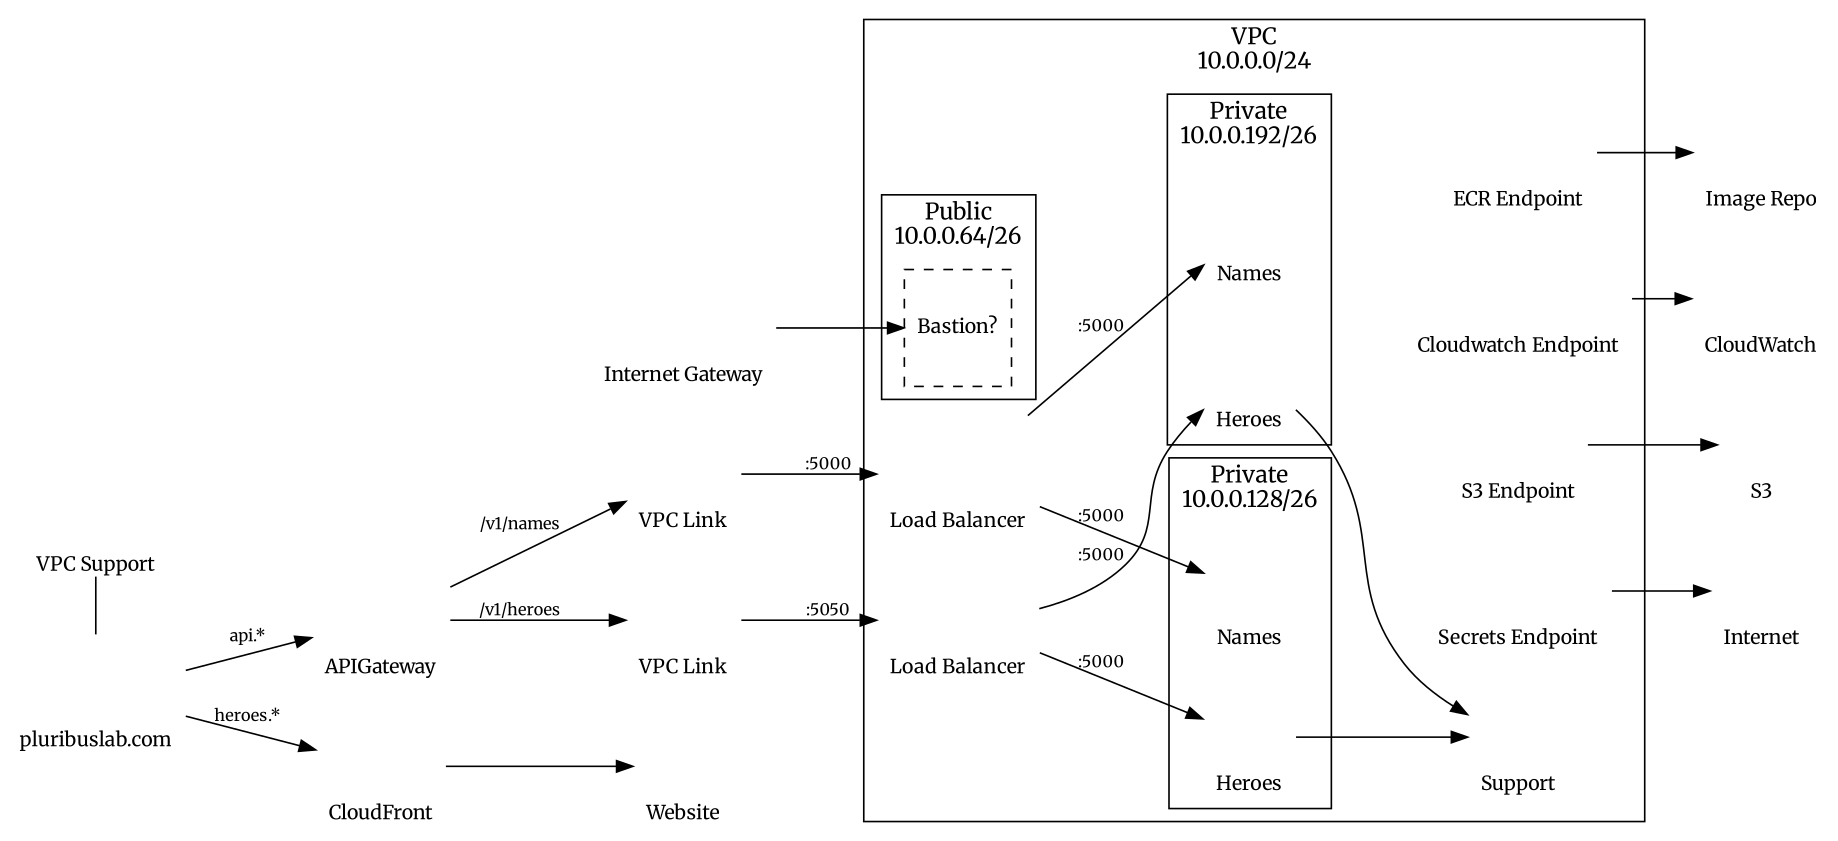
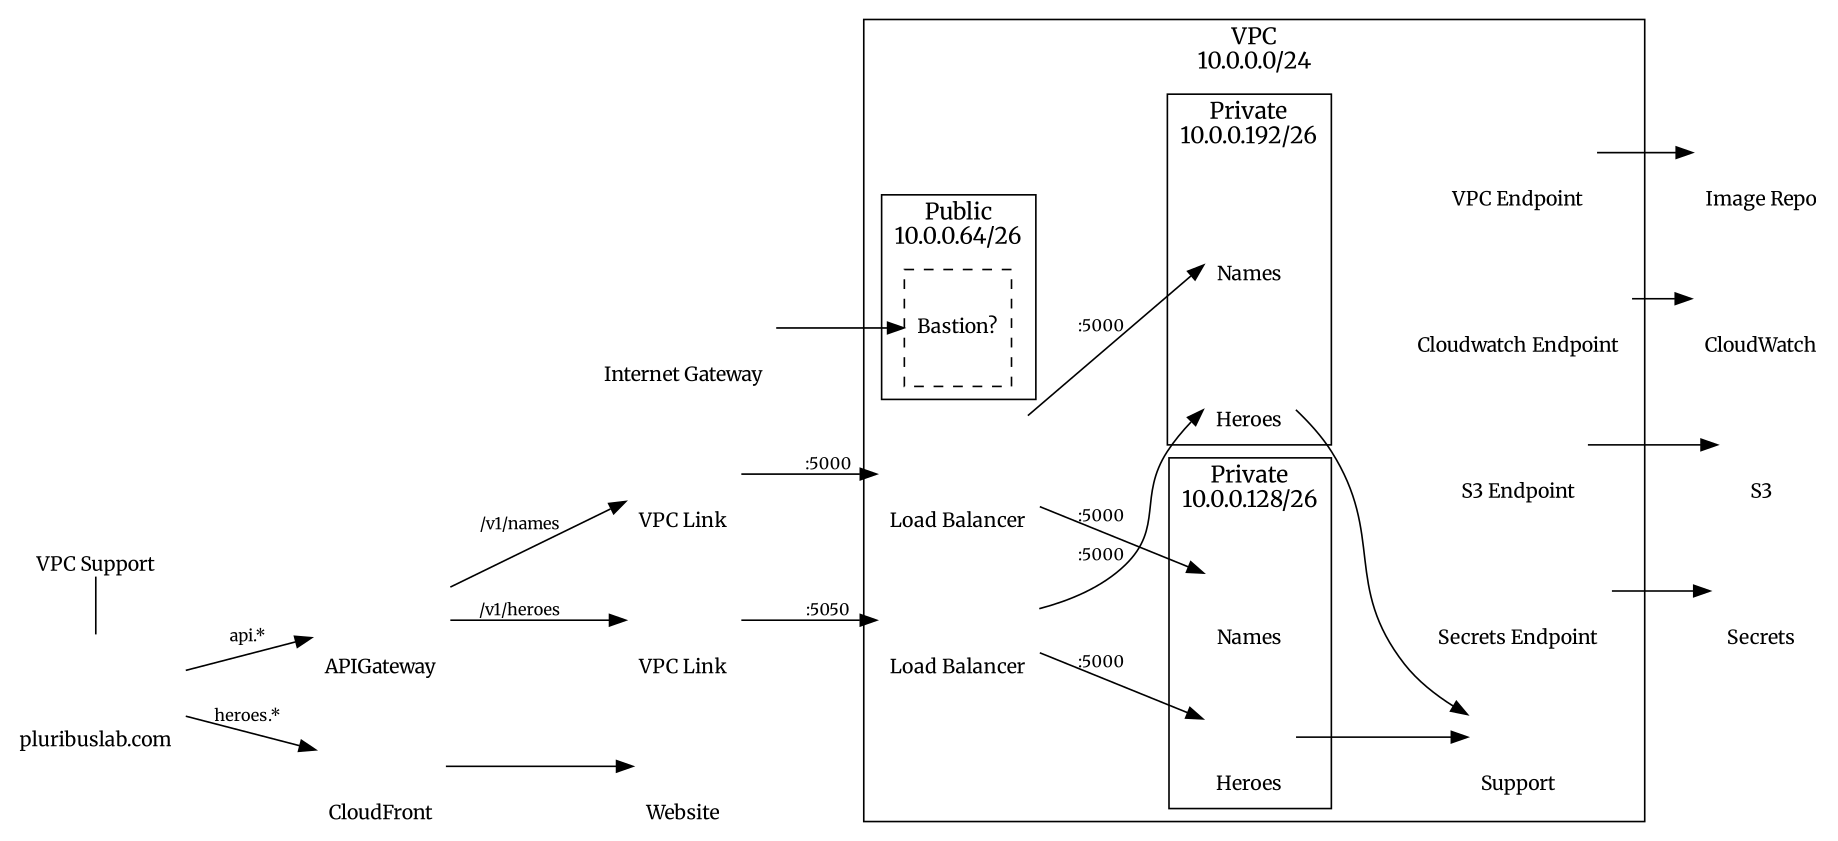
node "ECR Endpoint": label "ECR Endpoint" -> "VPC Endpoint"
node "Internet": label "Internet" -> "Secrets"
